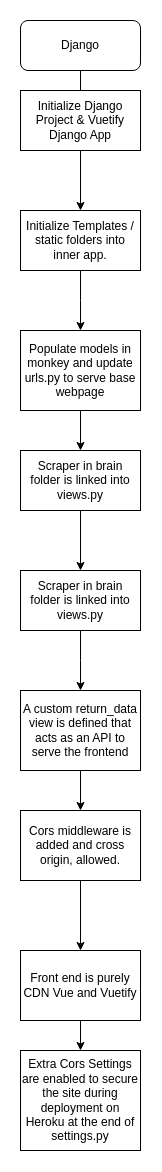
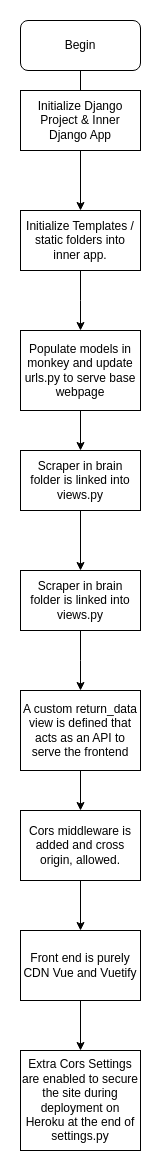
node "Django": label "Django" -> "Begin"
node "Initialize Django Project & Vuetify Django App": label "Initialize Django Project & Vuetify Django App" -> "Initialize Django Project & Inner Django App"
node "Front end is purely CDN Vue and Vuetify": moved (81, 986) -> (81, 966)
